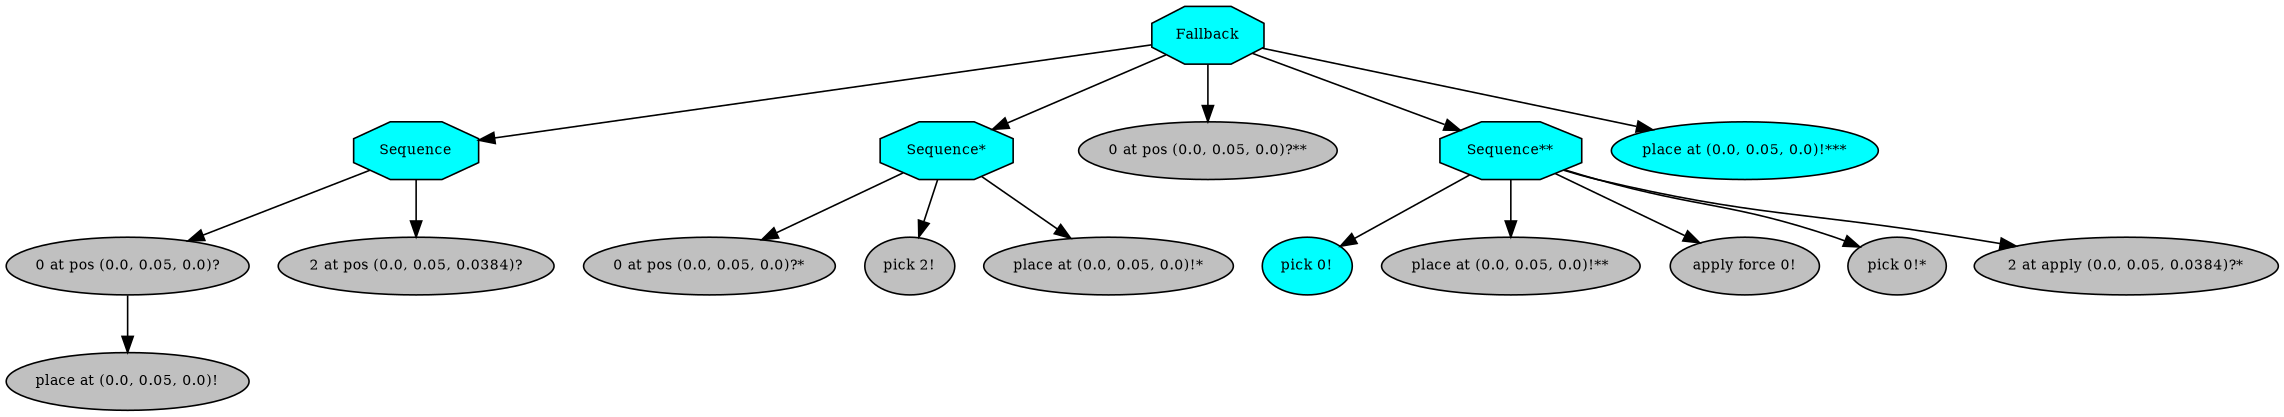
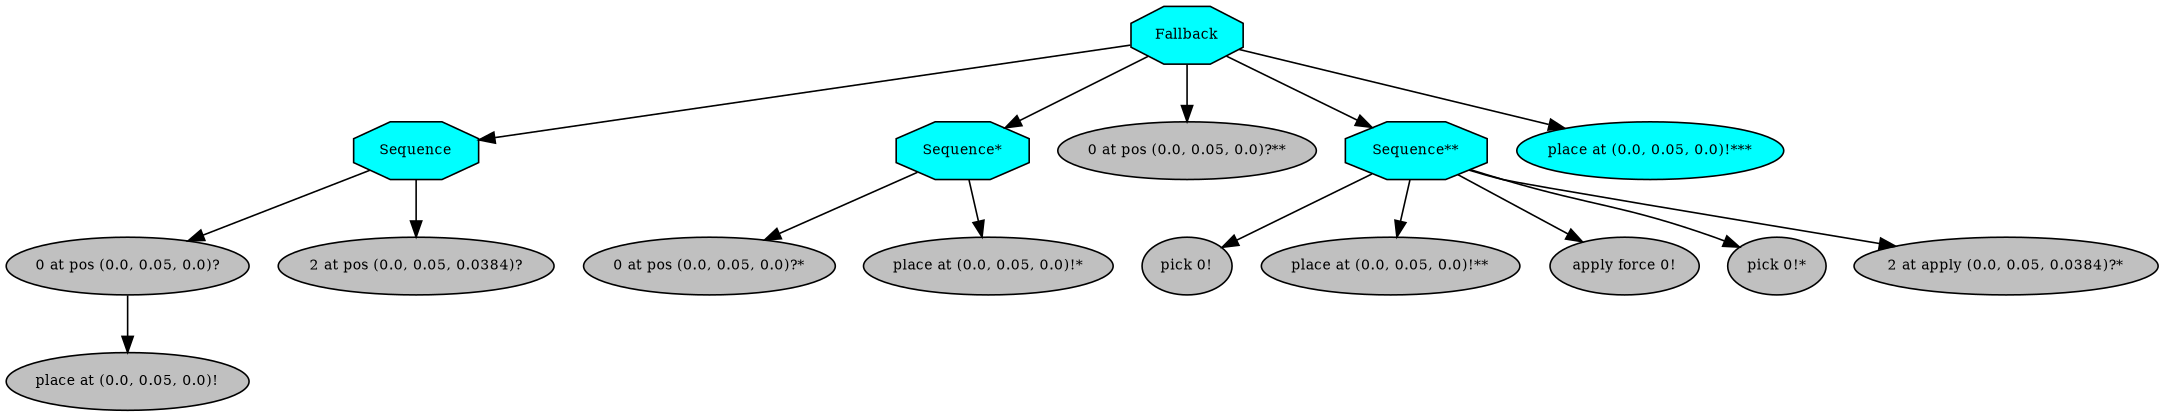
node "pick 2!": removed
node "pick 0!": fillcolor cyan -> gray
